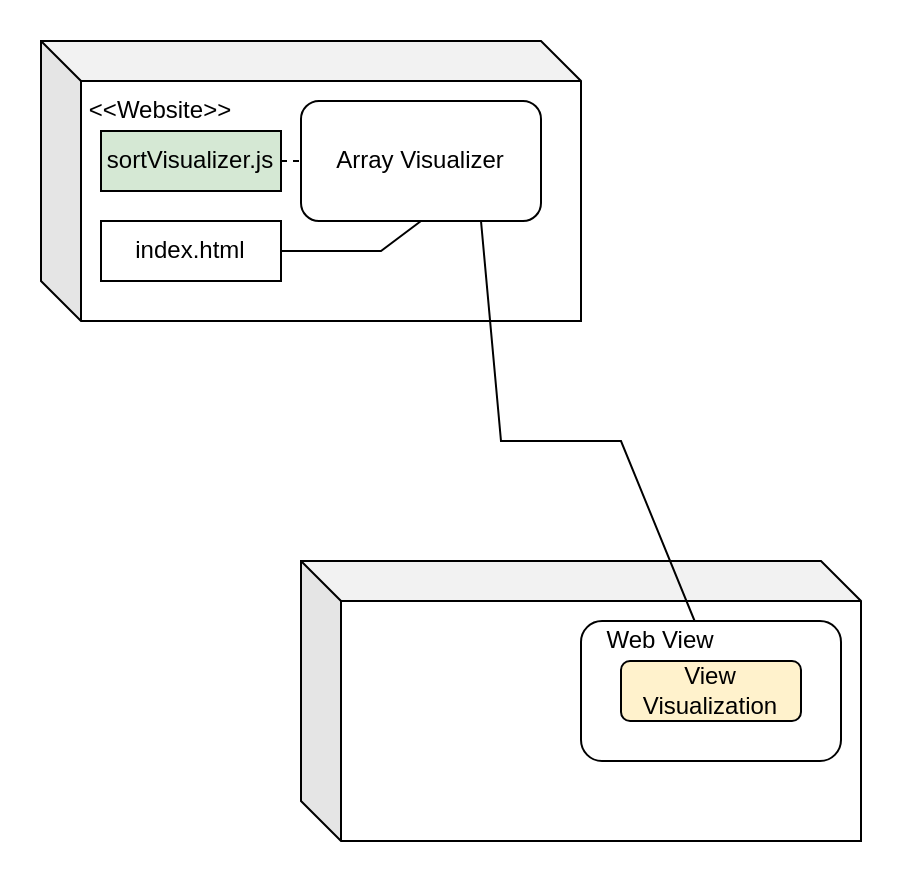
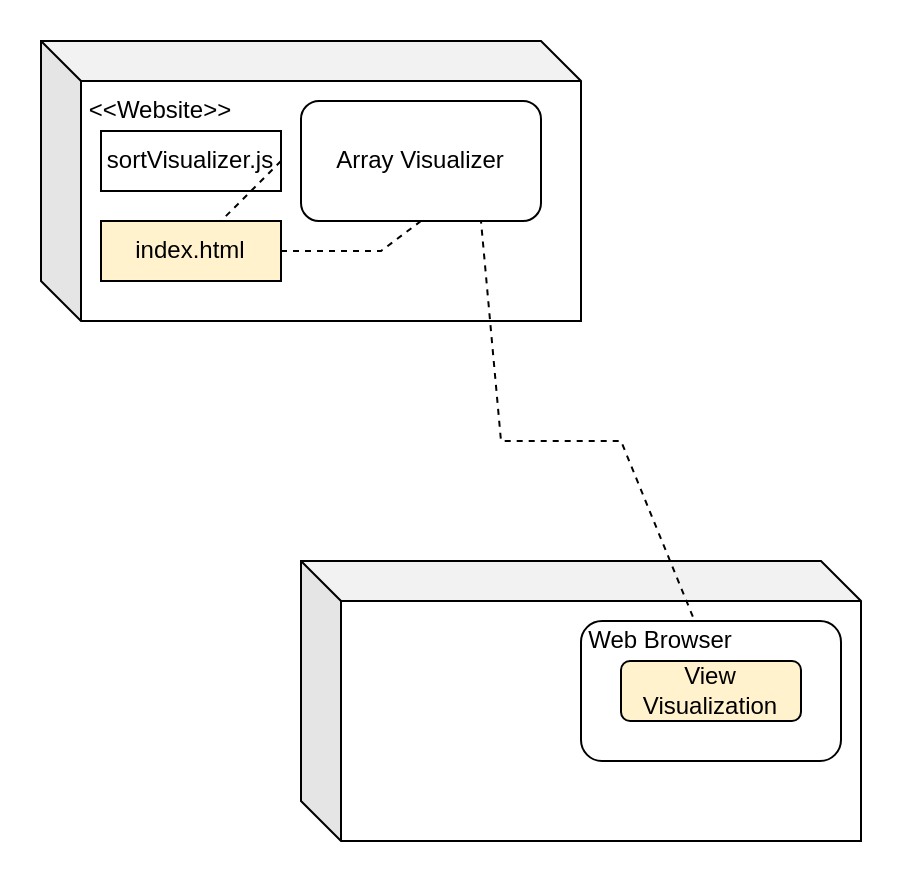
node "sortVisualizer.js": fillcolor #d5e8d4 -> #ffffff
edge "sortVisualizer.js" -- "Array Visualizer": now "sortVisualizer.js" -- "index.html"
node "index.html": fillcolor #ffffff -> #fff2cc
edge "Array Visualizer" -- "index.html": style solid -> dashed
edge "Array Visualizer" -- "View Visualization": style solid -> dashed
node "Web View": label "Web View" -> "Web Browser"
